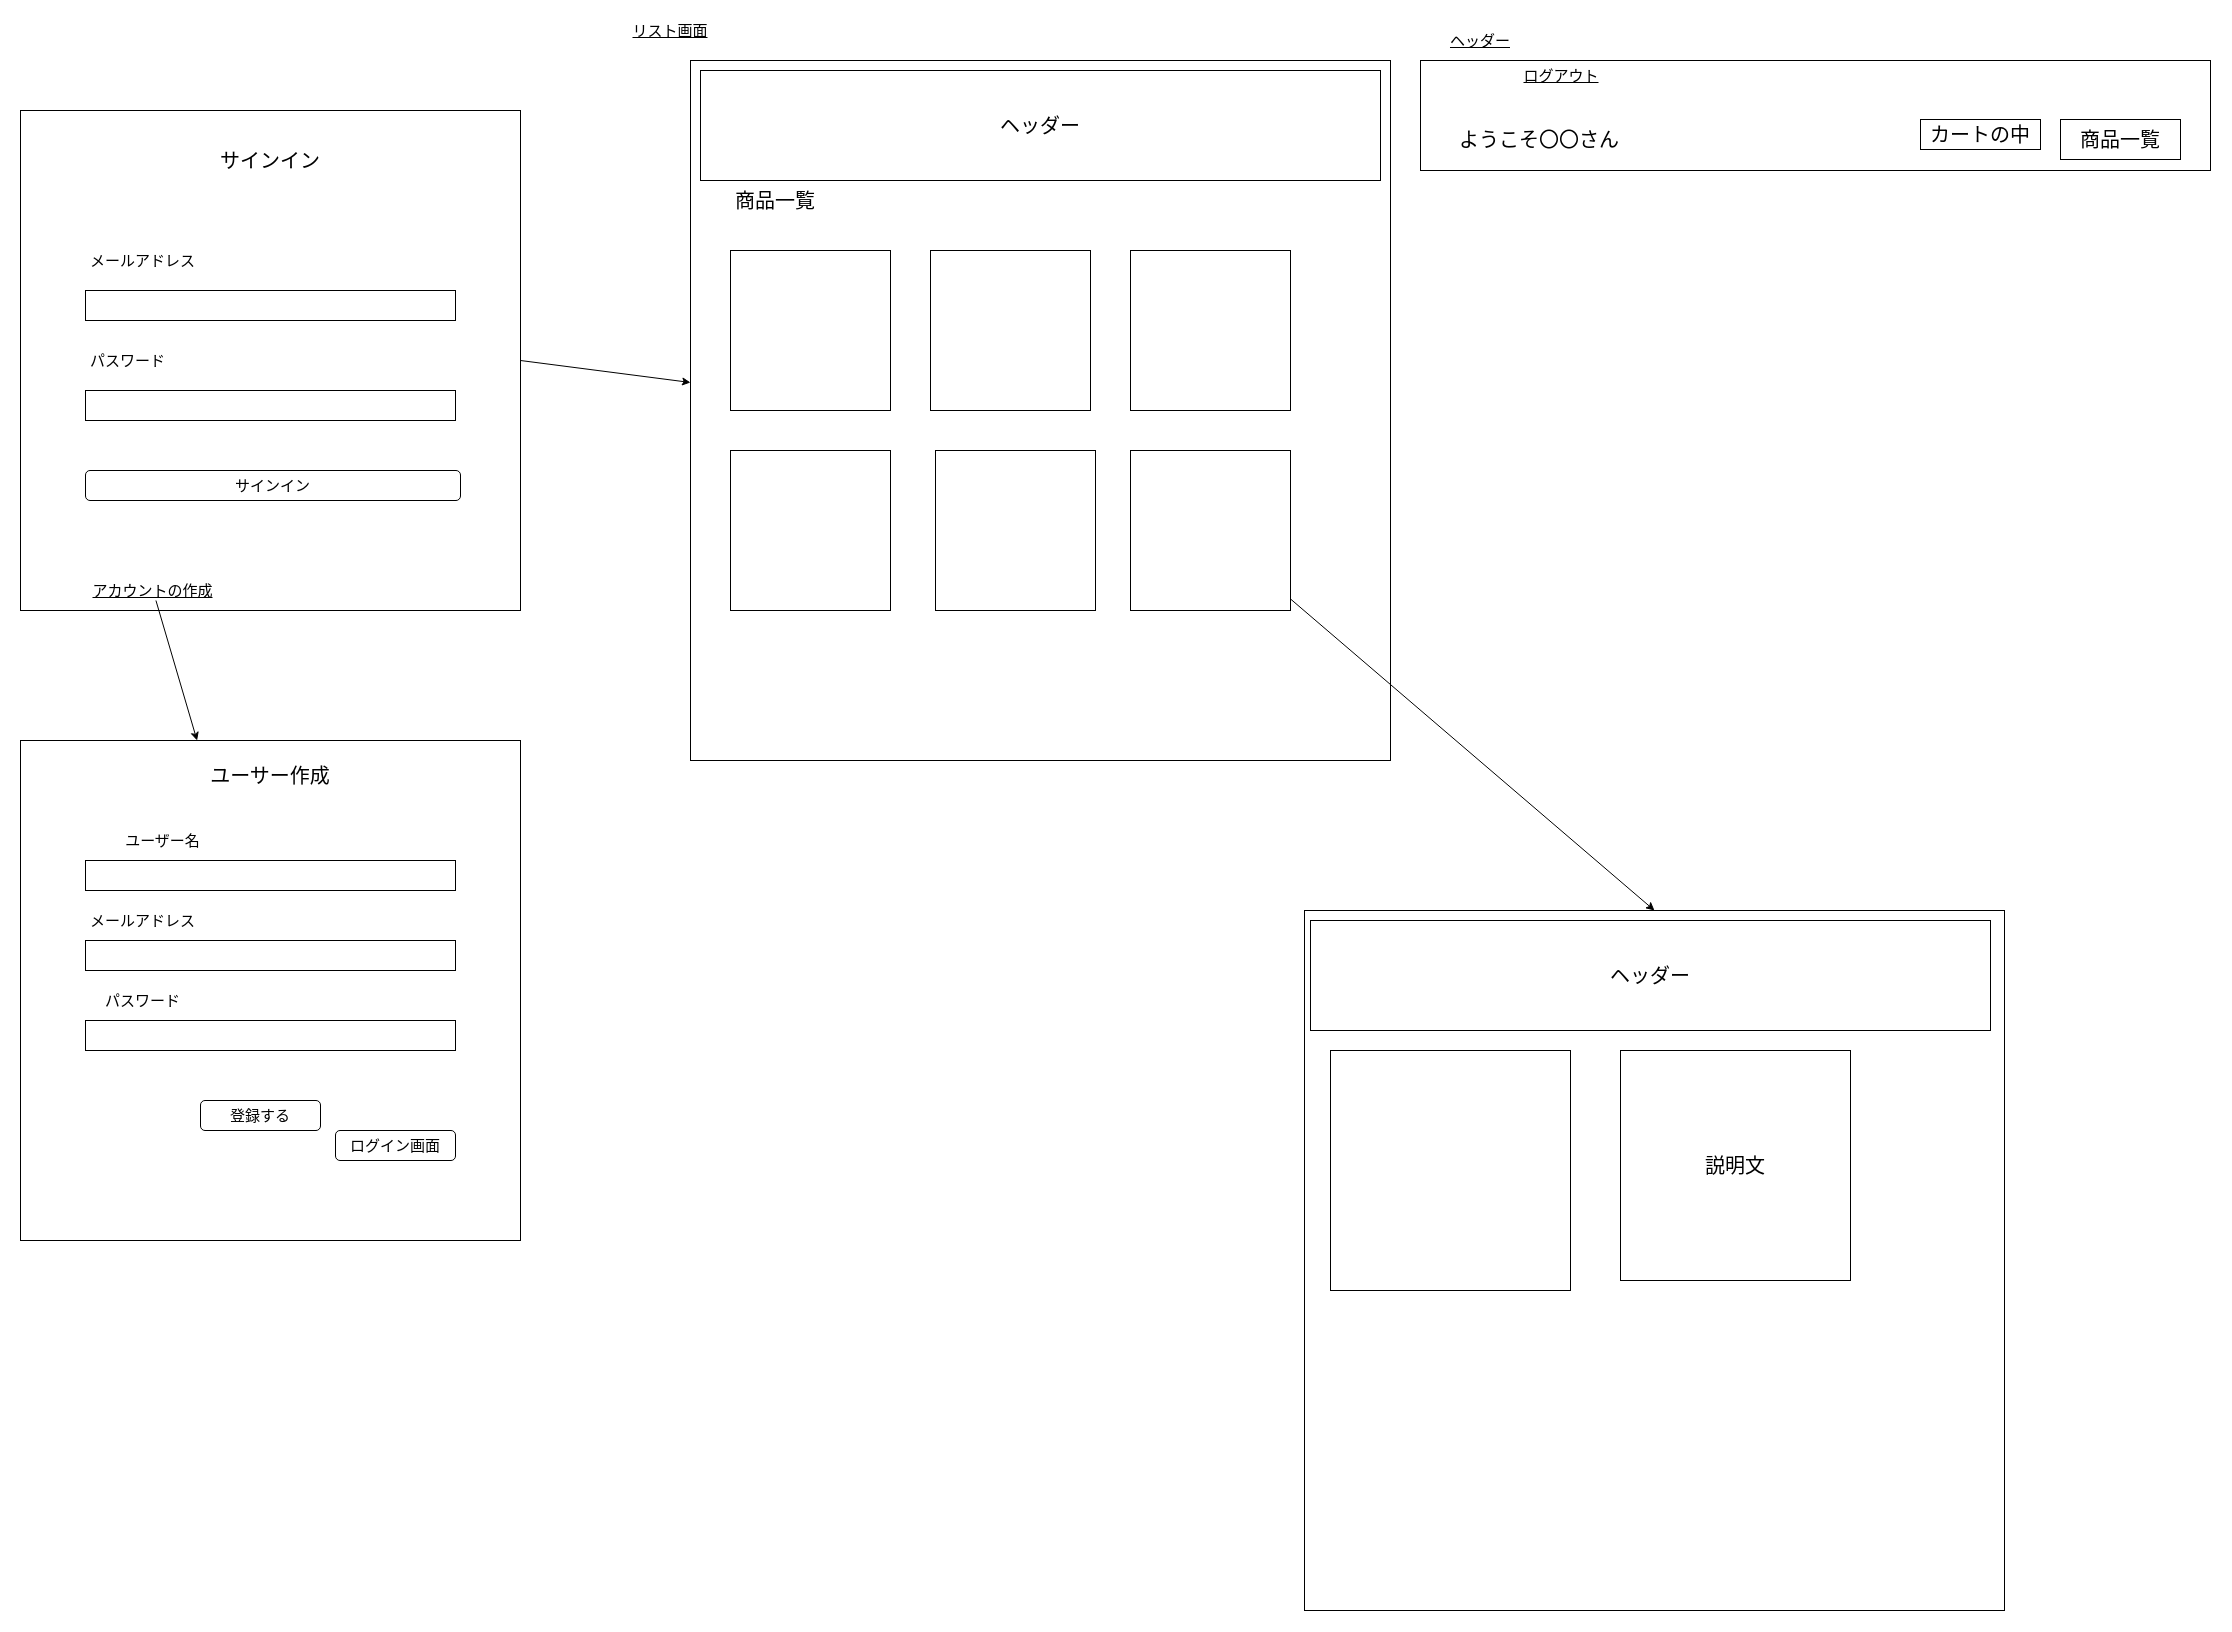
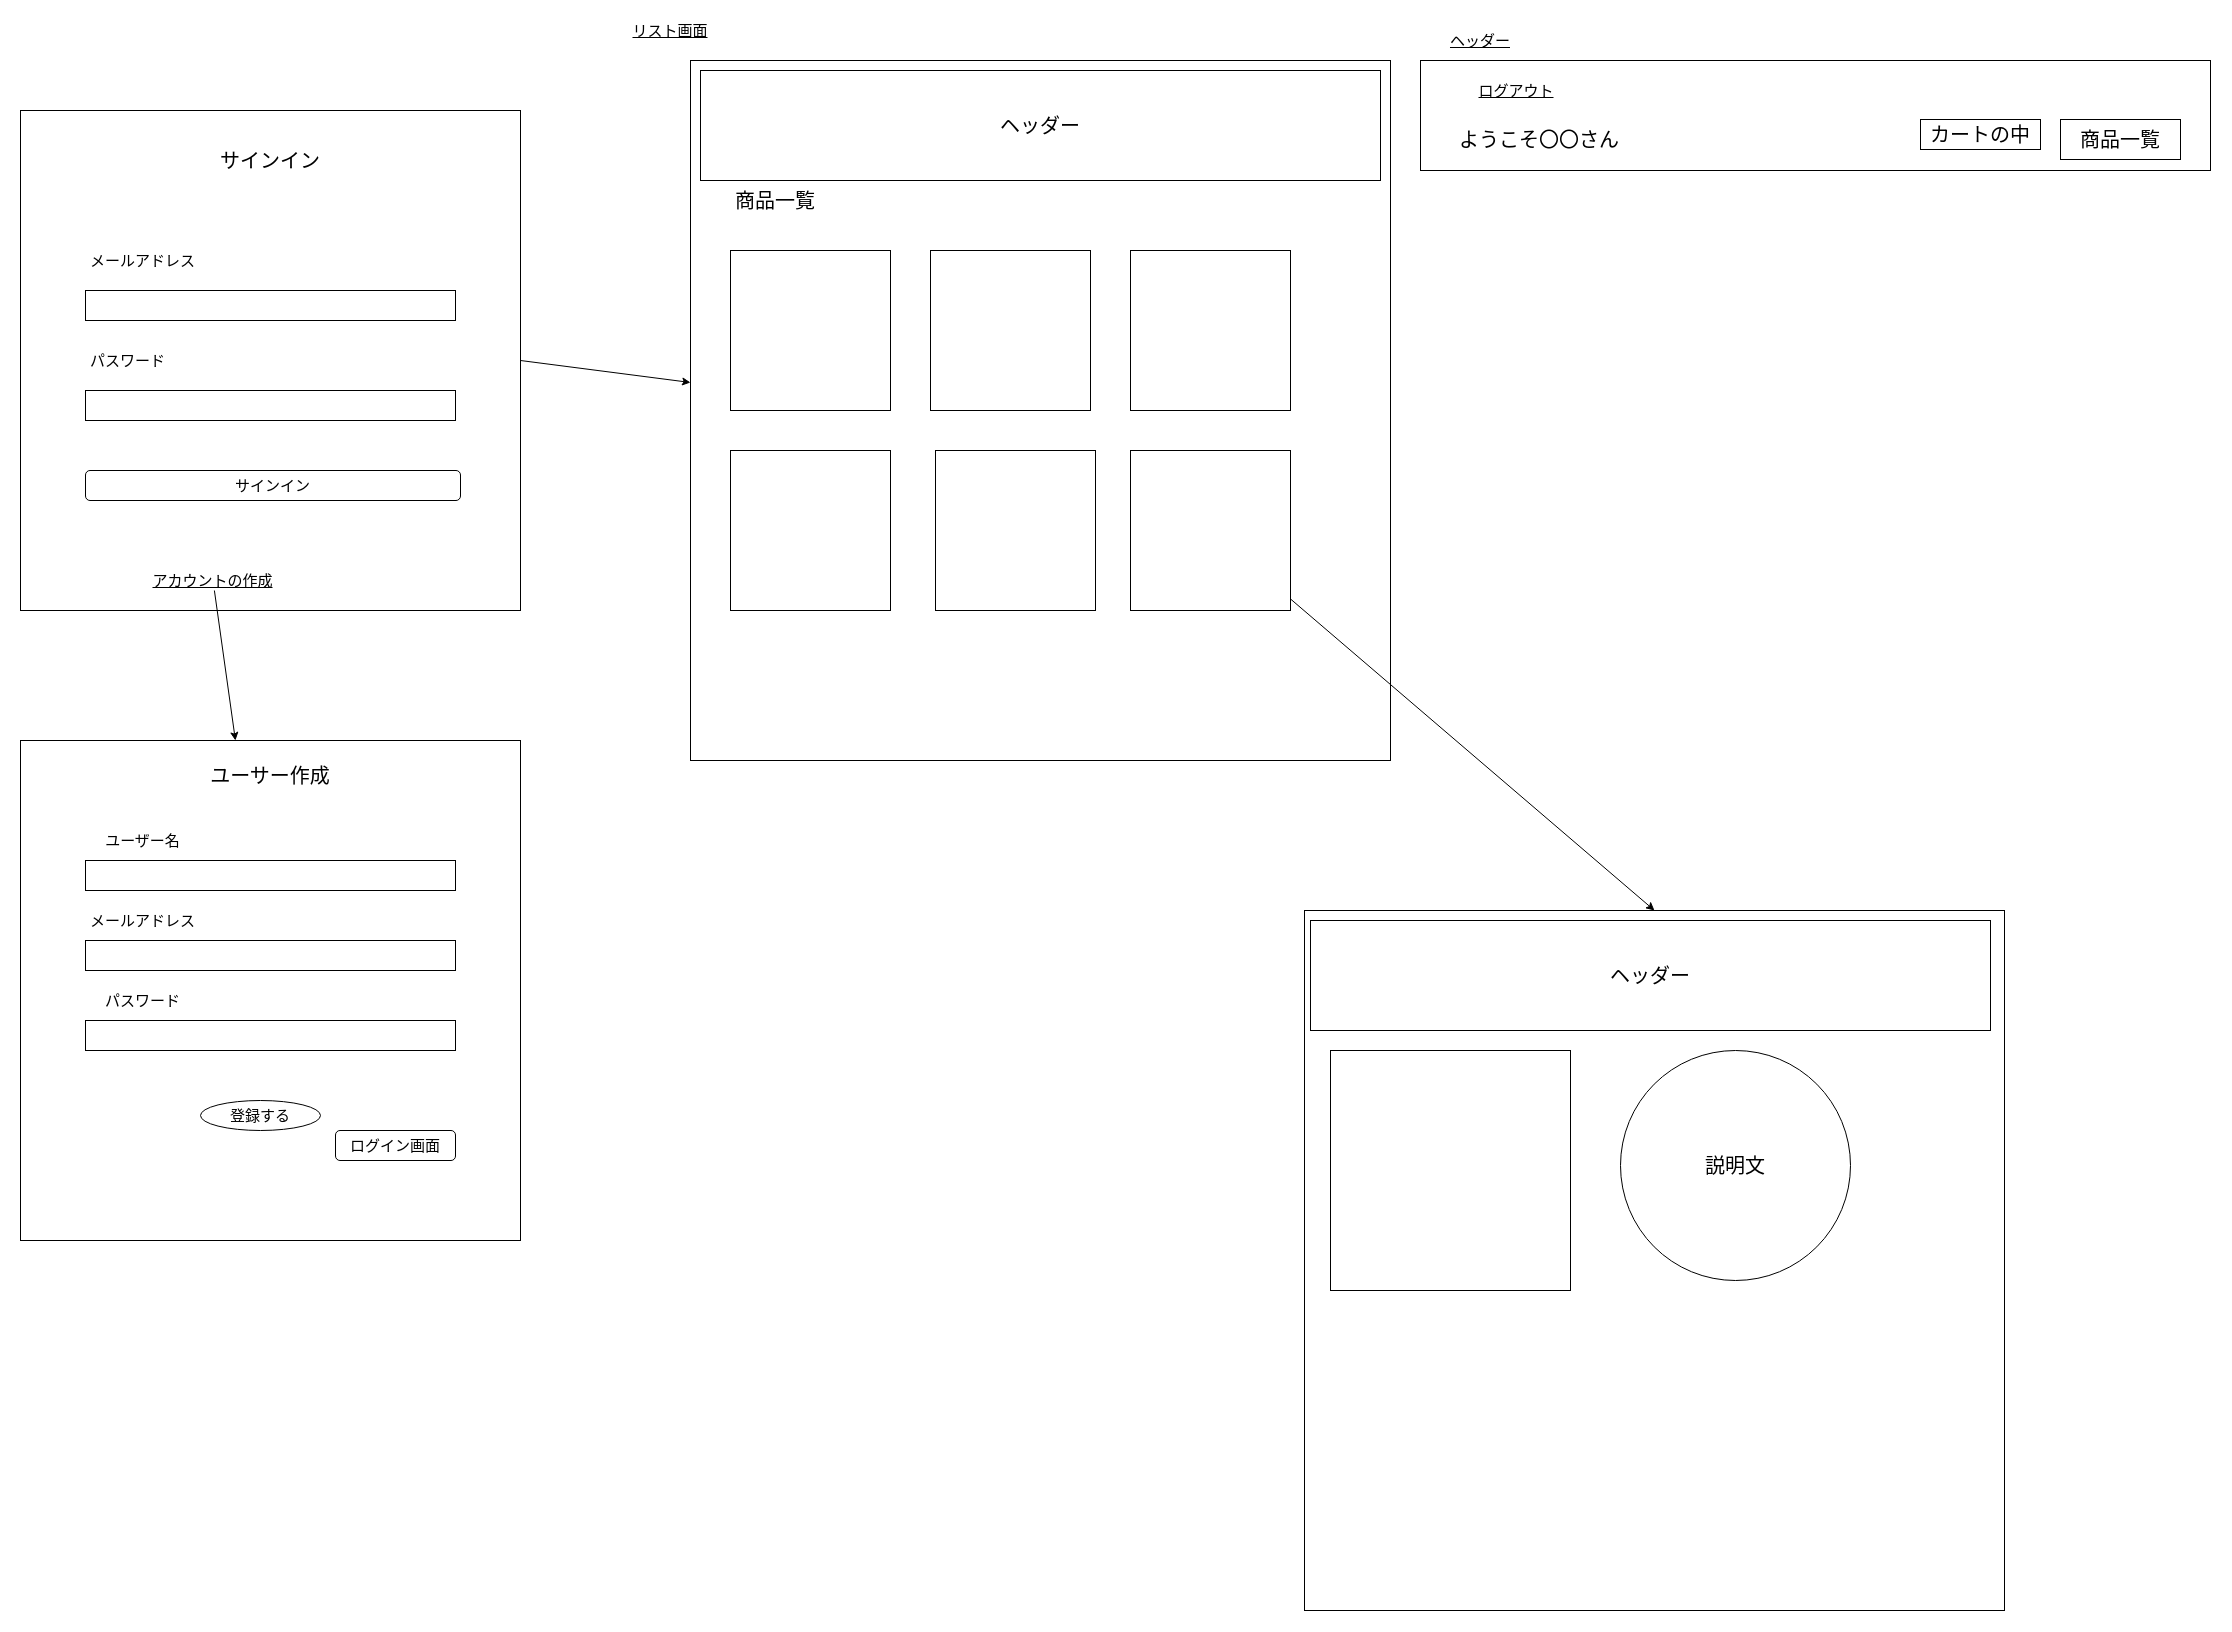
node "ログアウト": moved (1562, 76) -> (1517, 91)
node "アカウントの作成": moved (153, 591) -> (213, 581)
node "ユーザー名": moved (163, 841) -> (143, 841)
node "登録する": shape rounded rectangle -> ellipse
node "説明文": shape rectangle -> ellipse
